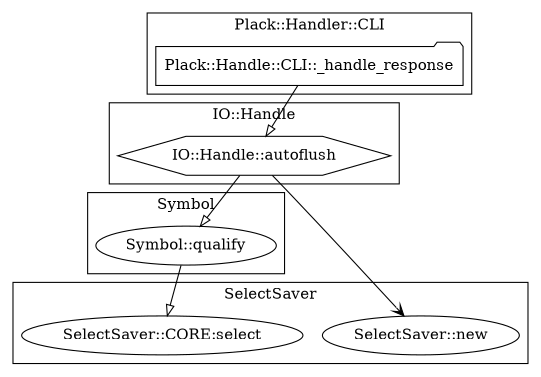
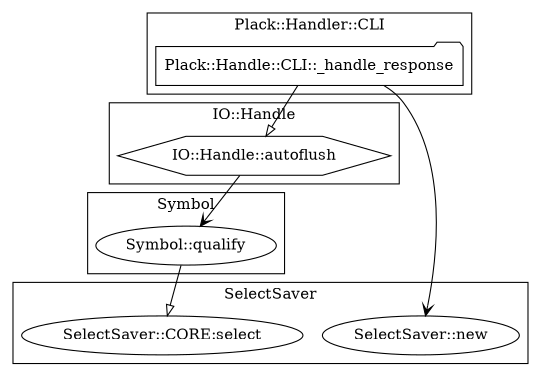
edge "IO::Handle::autoflush" -> "Symbol::qualify": arrowhead onormal -> vee
edge "IO::Handle::autoflush" -> "SelectSaver::new": now "Plack::Handle::CLI::_handle_response" -> "SelectSaver::new"
